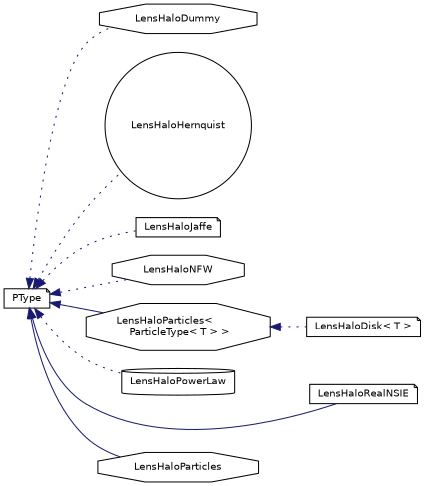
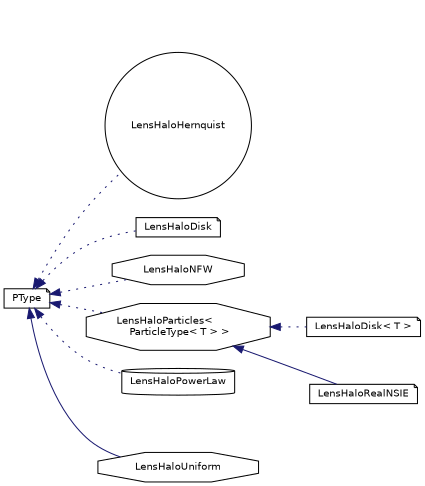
node "LensHaloDummy": removed
node "LensHaloJaffe": label "LensHaloJaffe" -> "LensHaloDisk"
edge "LensHaloParticles< ParticleType< T > >" -> "PType": style solid -> dotted
edge "LensHaloRealNSIE" -> "PType": now "LensHaloRealNSIE" -> "LensHaloParticles< ParticleType< T > >"
node "LensHaloParticles": label "LensHaloParticles" -> "LensHaloUniform"
